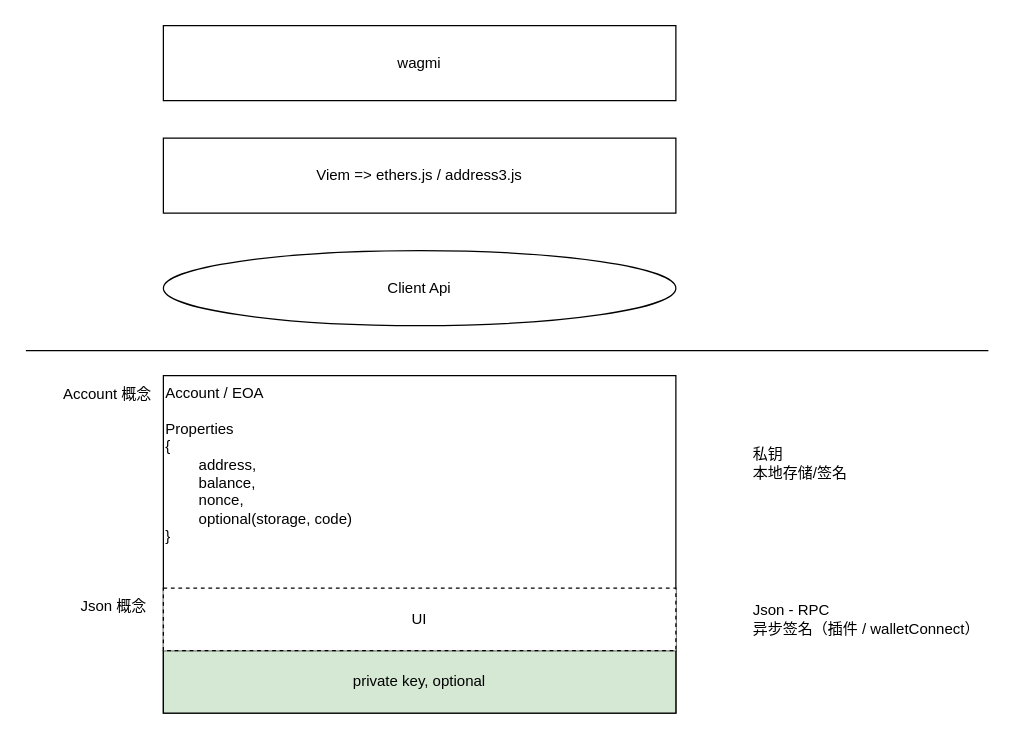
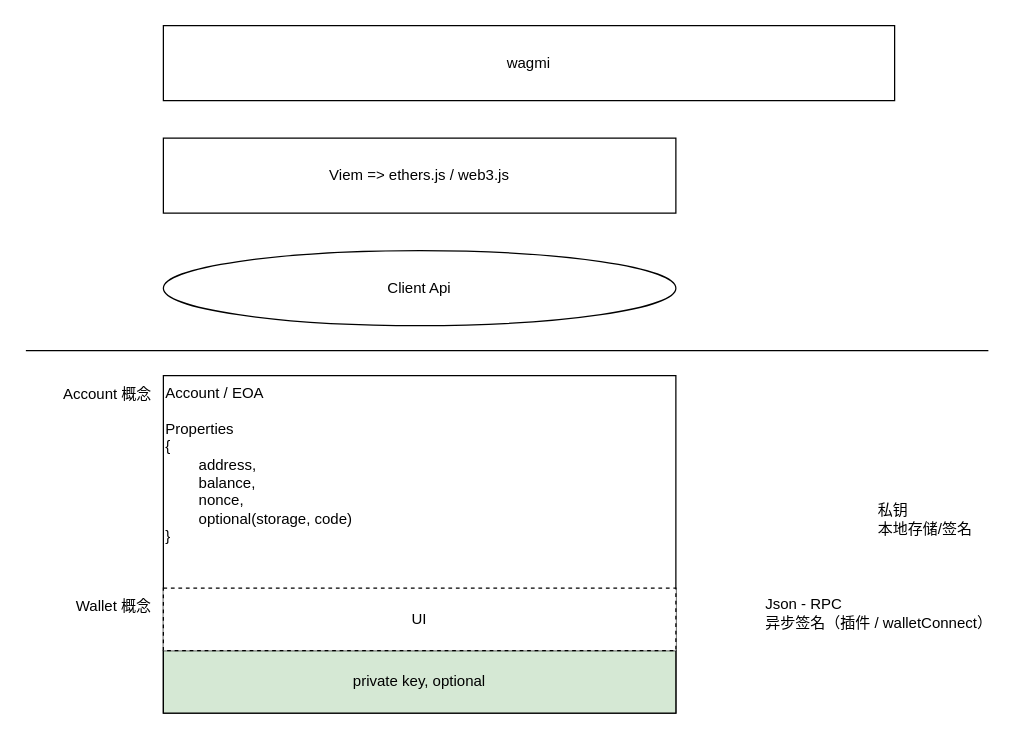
node "wagmi": size 513x75 -> 731x75
node "Viem => ethers.js / address3.js": label "Viem => ethers.js / address3.js" -> "Viem => ethers.js / web3.js"
node "私钥 本地存储/签名": moved (813, 463) -> (938, 519)
node "Json 概念": label "Json 概念" -> "Wallet 概念"
node "Json - RPC 异步签名（插件 / walletConnect）": moved (876, 619) -> (888, 613)
